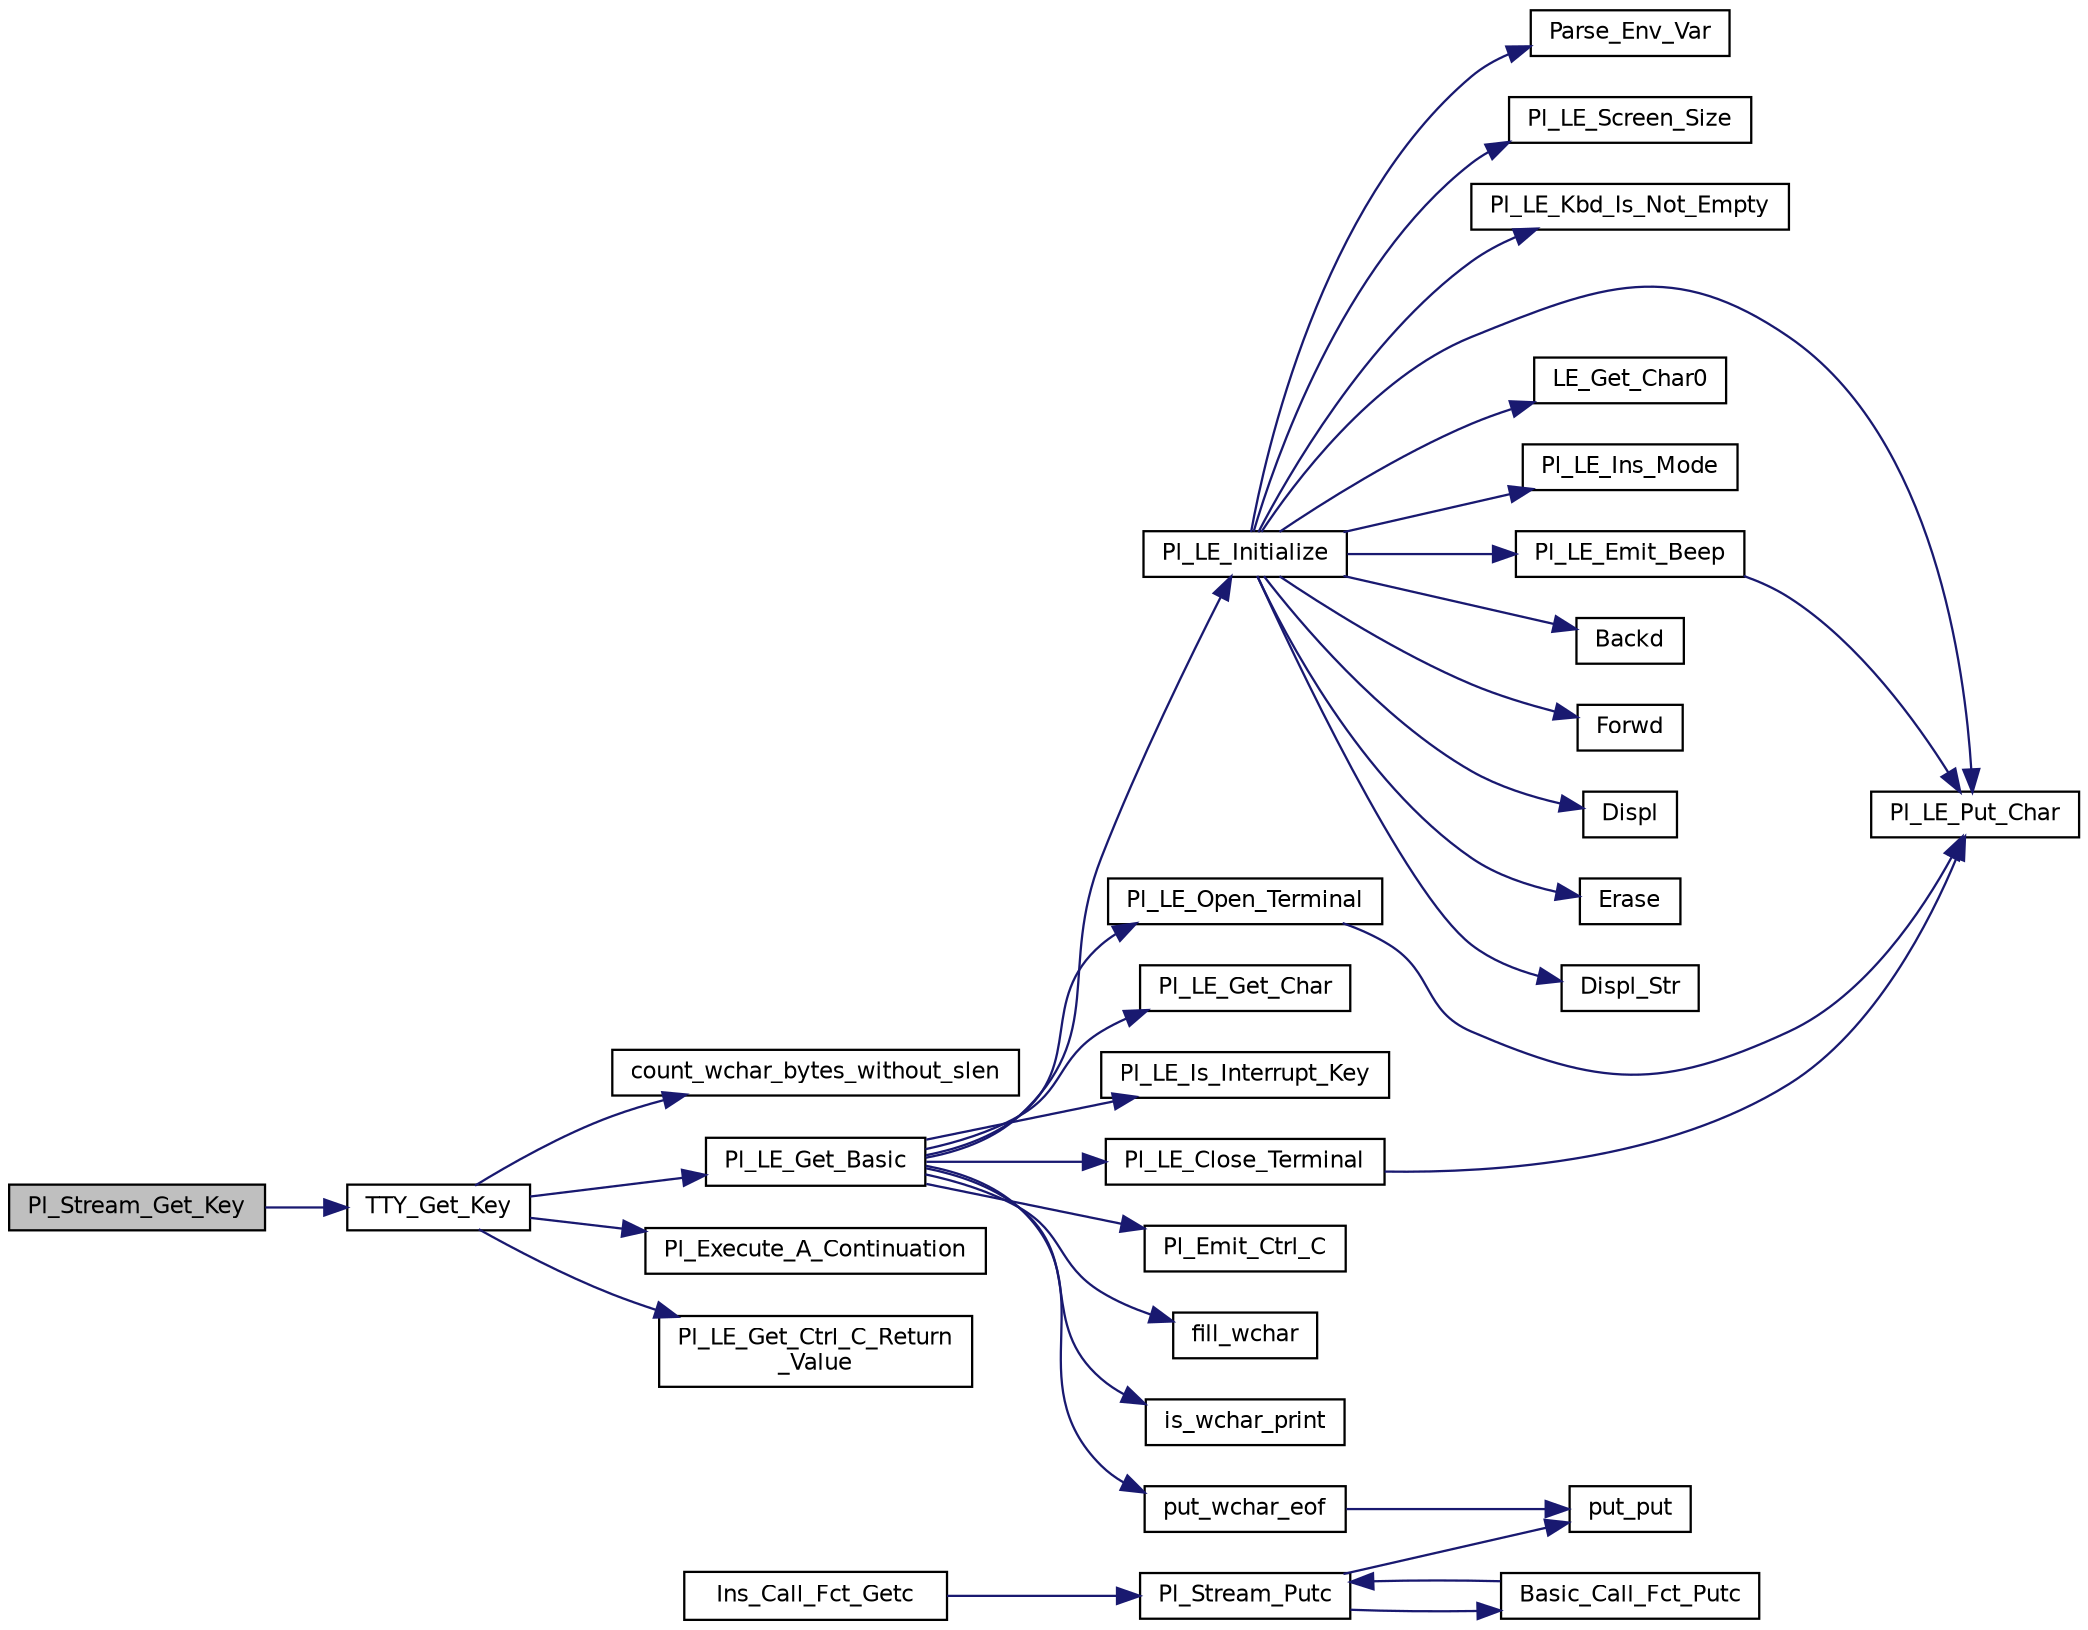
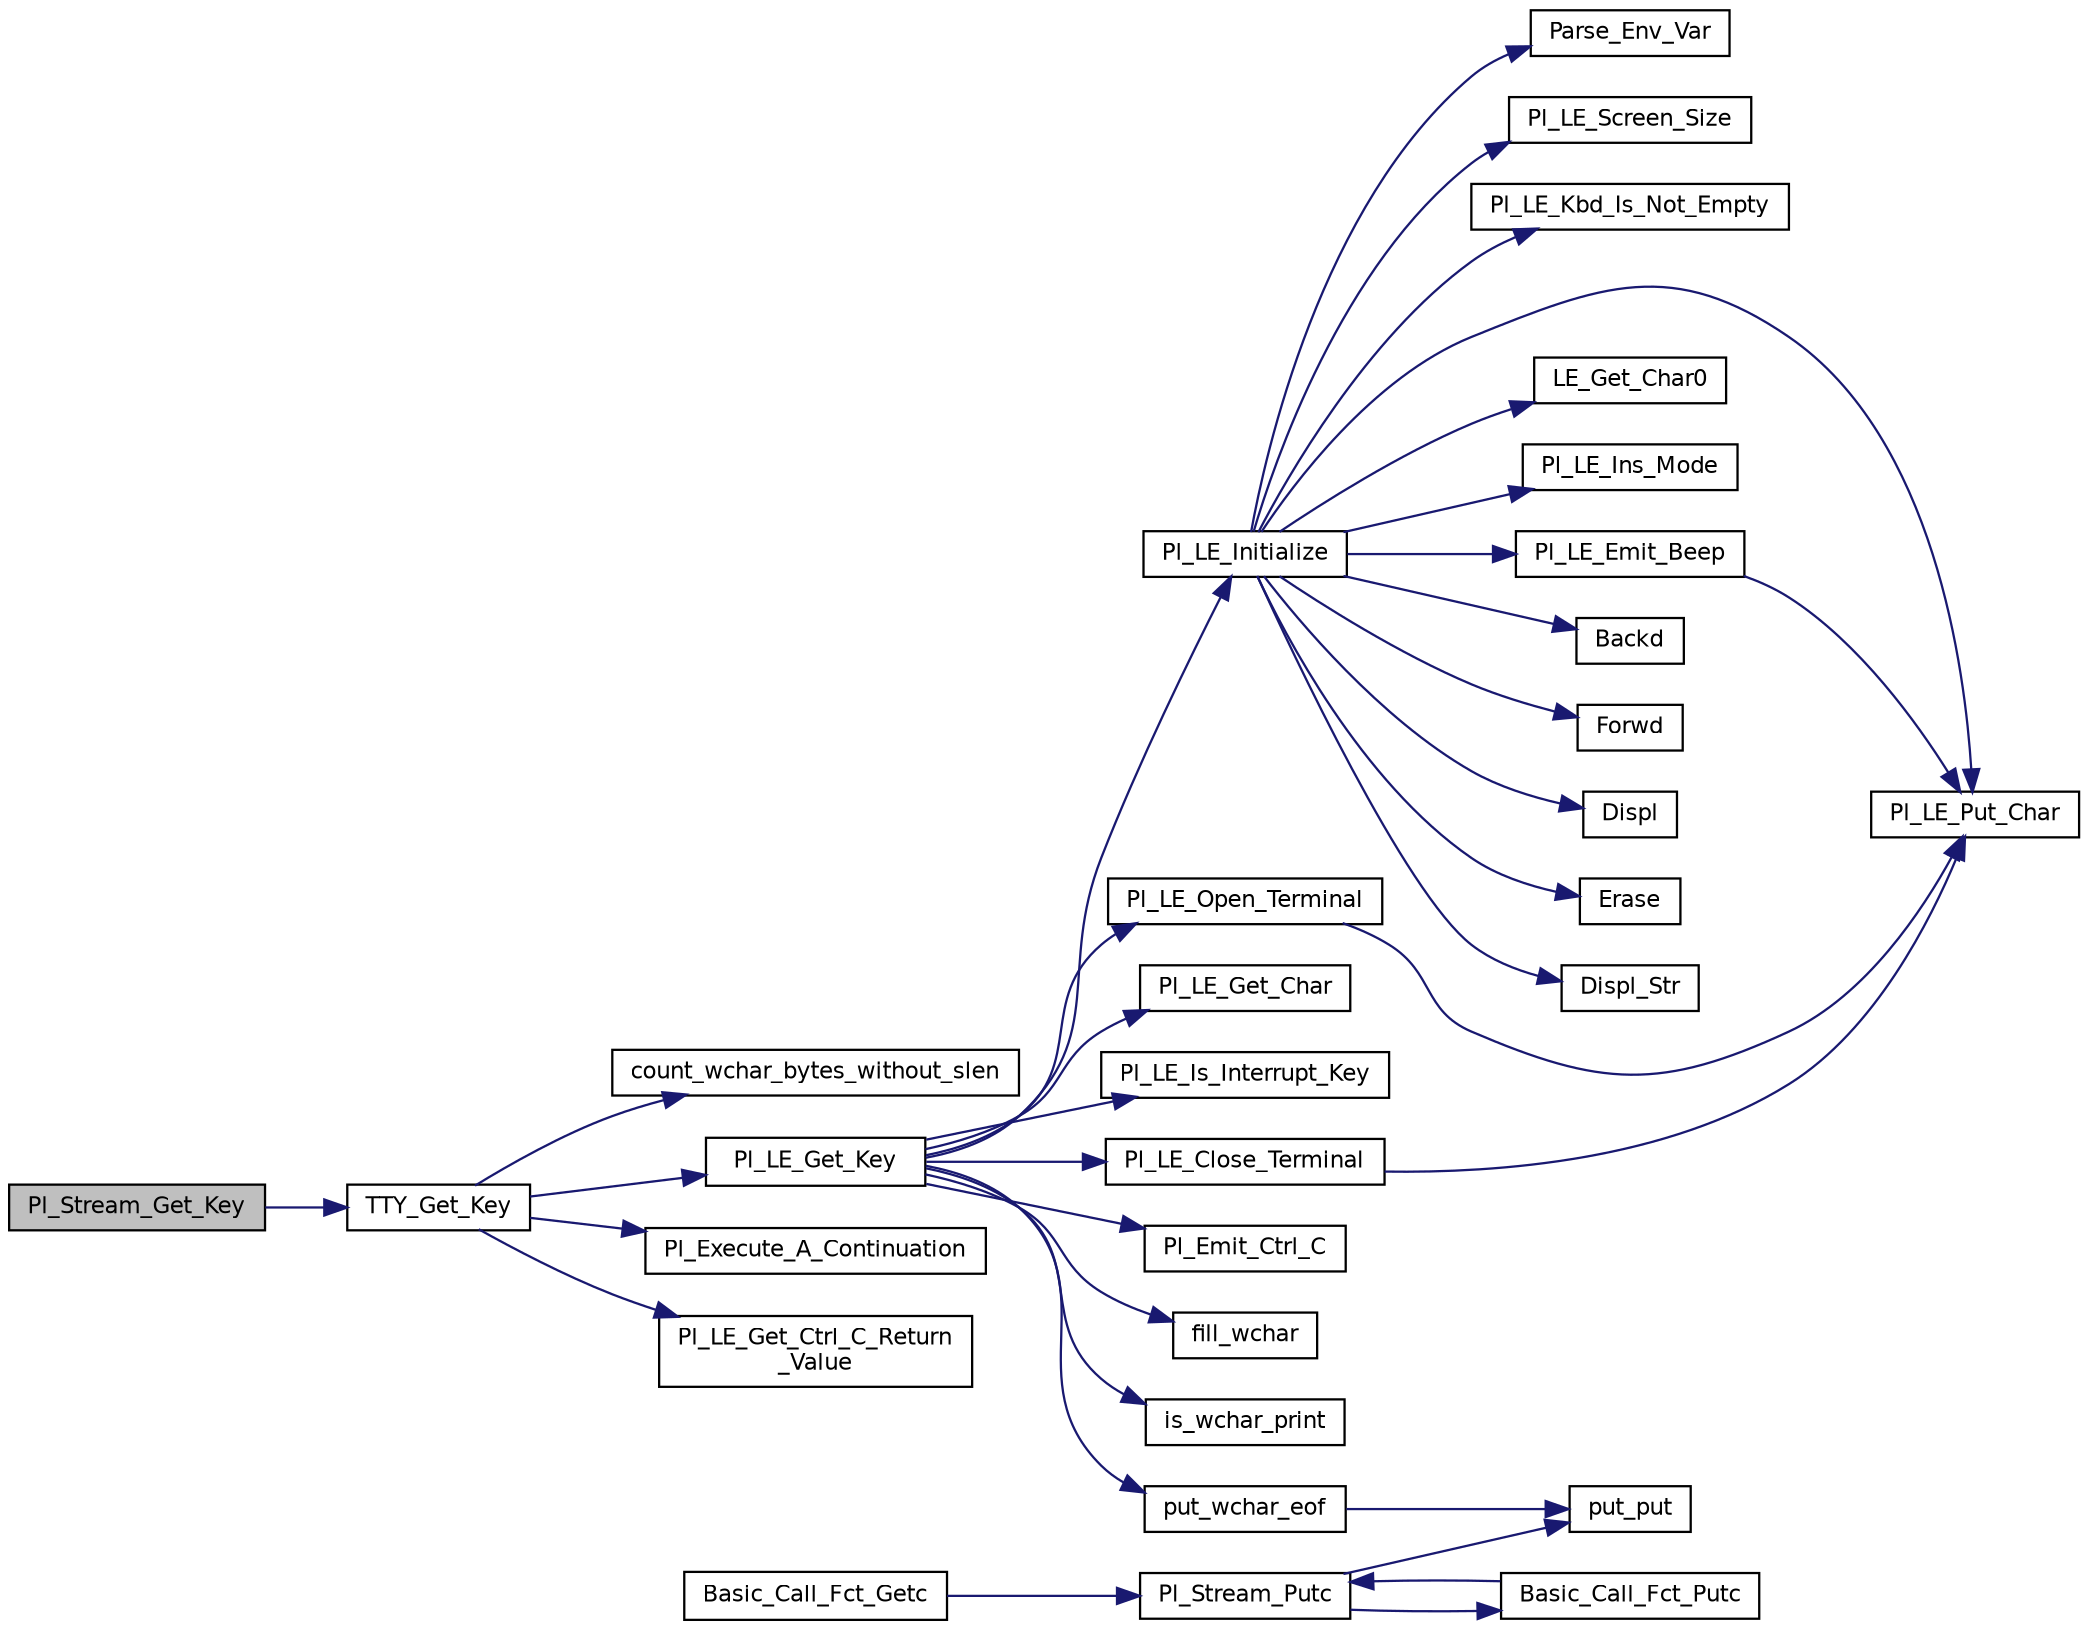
node "Pl_LE_Get_Basic": label "Pl_LE_Get_Basic" -> "Pl_LE_Get_Key"
node "Ins_Call_Fct_Getc": label "Ins_Call_Fct_Getc" -> "Basic_Call_Fct_Getc"
